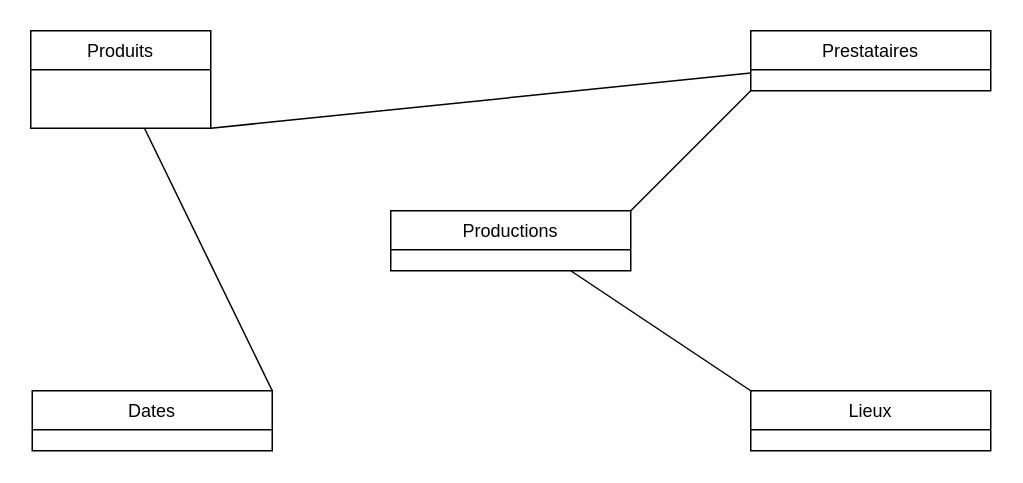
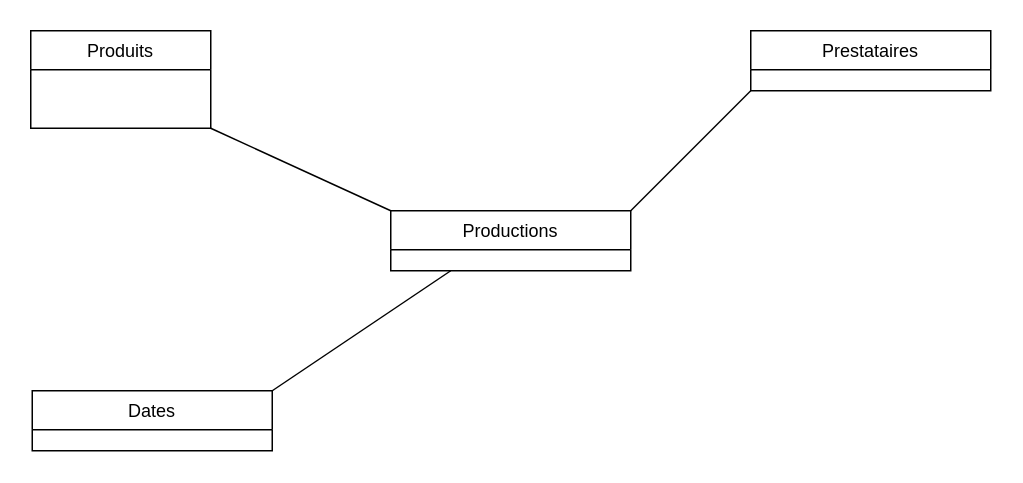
edge "Prestataires" -- "Produits": now "Productions" -- "Produits"
edge "Produits" -- "Dates": now "Productions" -- "Dates"
edge "Productions" -- "Lieux": removed
node "Lieux": removed
